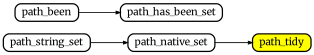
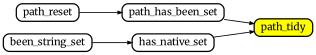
node "path_been": label "path_been" -> "path_reset"
edge "path_has_been_set" -> "path_tidy": added
node "path_string_set": label "path_string_set" -> "been_string_set"
node "path_native_set": label "path_native_set" -> "has_native_set"
